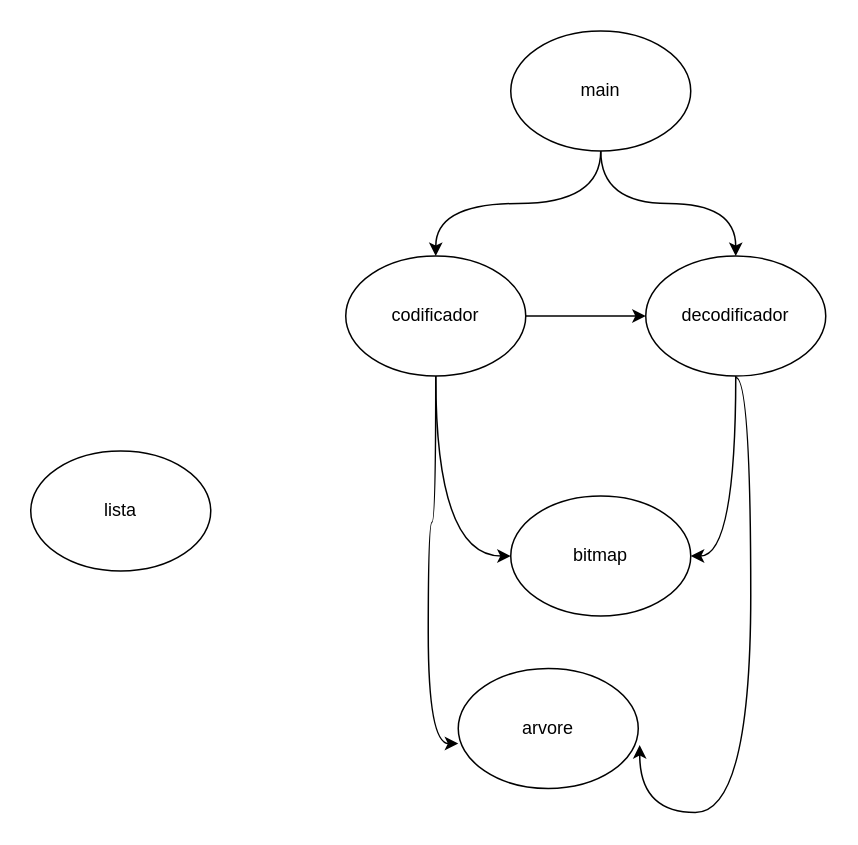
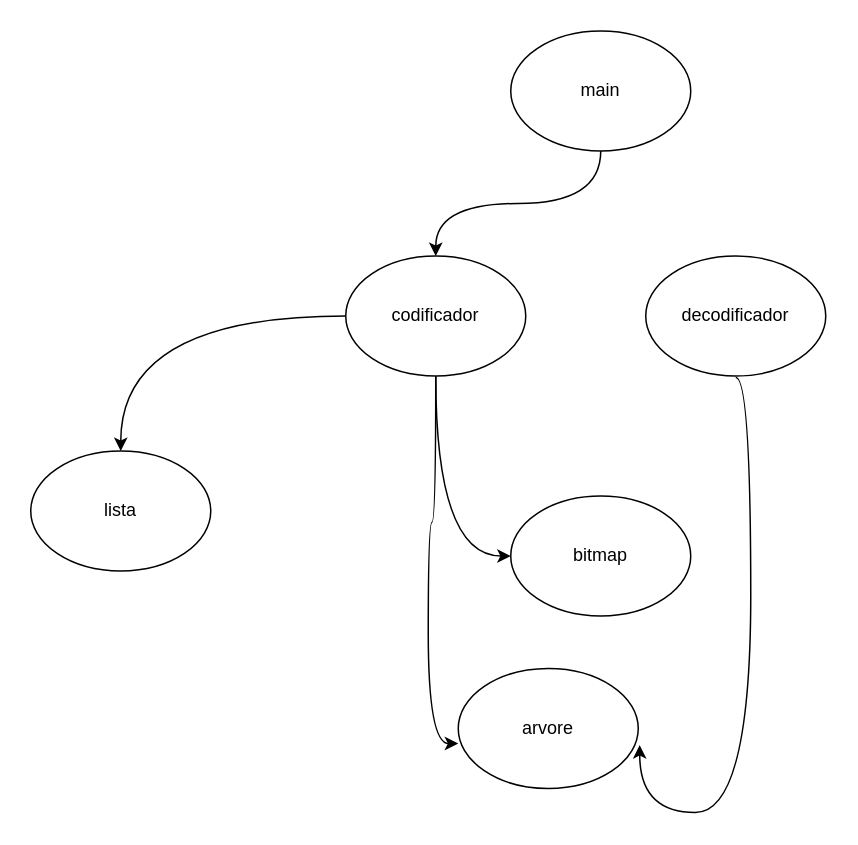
edge "main" -> "decodificador": removed
edge "codificador" -> "decodificador": now "codificador" -> "lista"
edge "decodificador" -> "bitmap": removed
